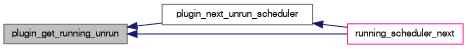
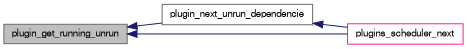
node "plugin_next_unrun_scheduler": label "plugin_next_unrun_scheduler" -> "plugin_next_unrun_dependencie"
node "running_scheduler_next": label "running_scheduler_next" -> "plugins_scheduler_next"
